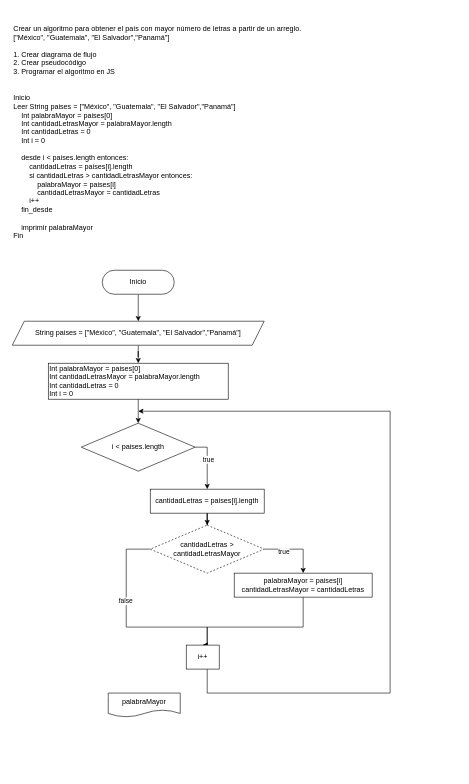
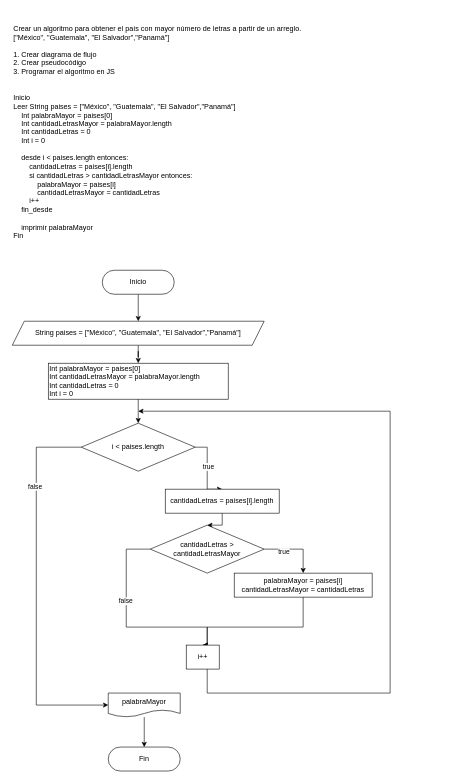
edge "i < paises.length" -> "palabraMayor": added, label "false"
node "cantidadLetras = paises[i].length": moved (207, 501) -> (222, 501)
node "cantidadLetras > cantidadLetrasMayor": style dashed -> solid
edge "palabraMayor" -> "Fin": added
node "Fin": added
